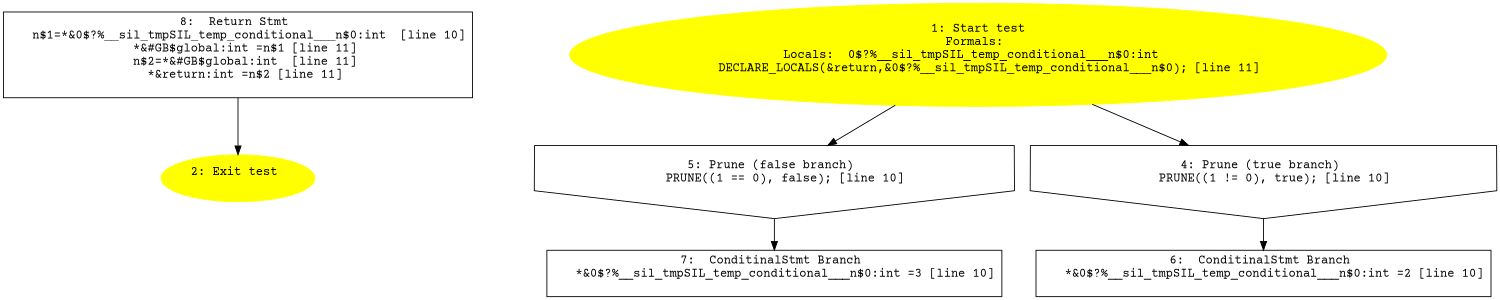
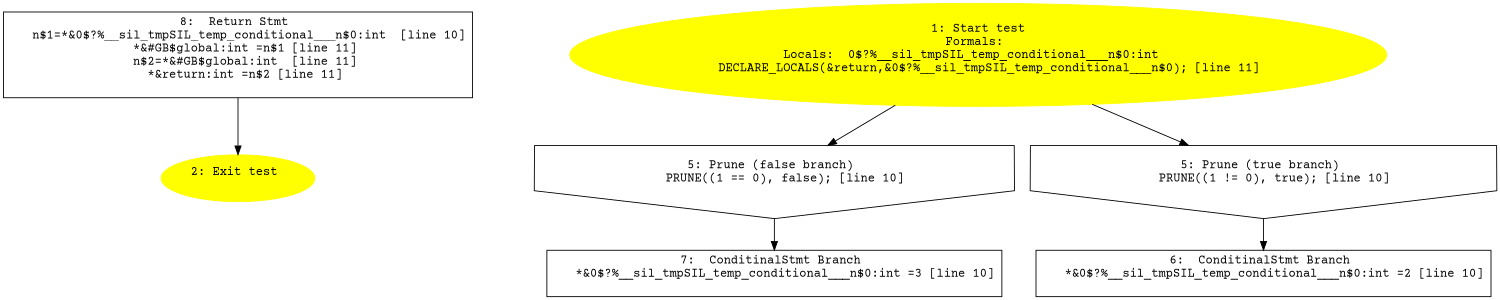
node "4: Prune (true branch) PRUNE((1 != 0), true); [line 10]": label "4: Prune (true branch) PRUNE((1 != 0), true); [line 10]" -> "5: Prune (true branch) PRUNE((1 != 0), true); [line 10]"
